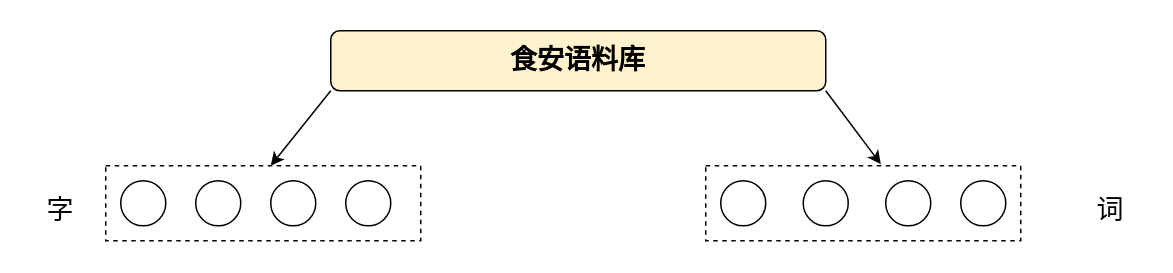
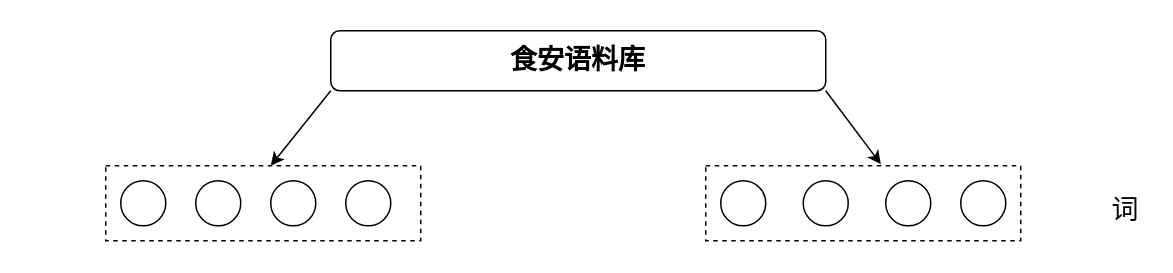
node "食安语料库": fillcolor #fff2cc -> #ffffff
node "字": removed
node "词": moved (1111, 211) -> (1126, 211)
